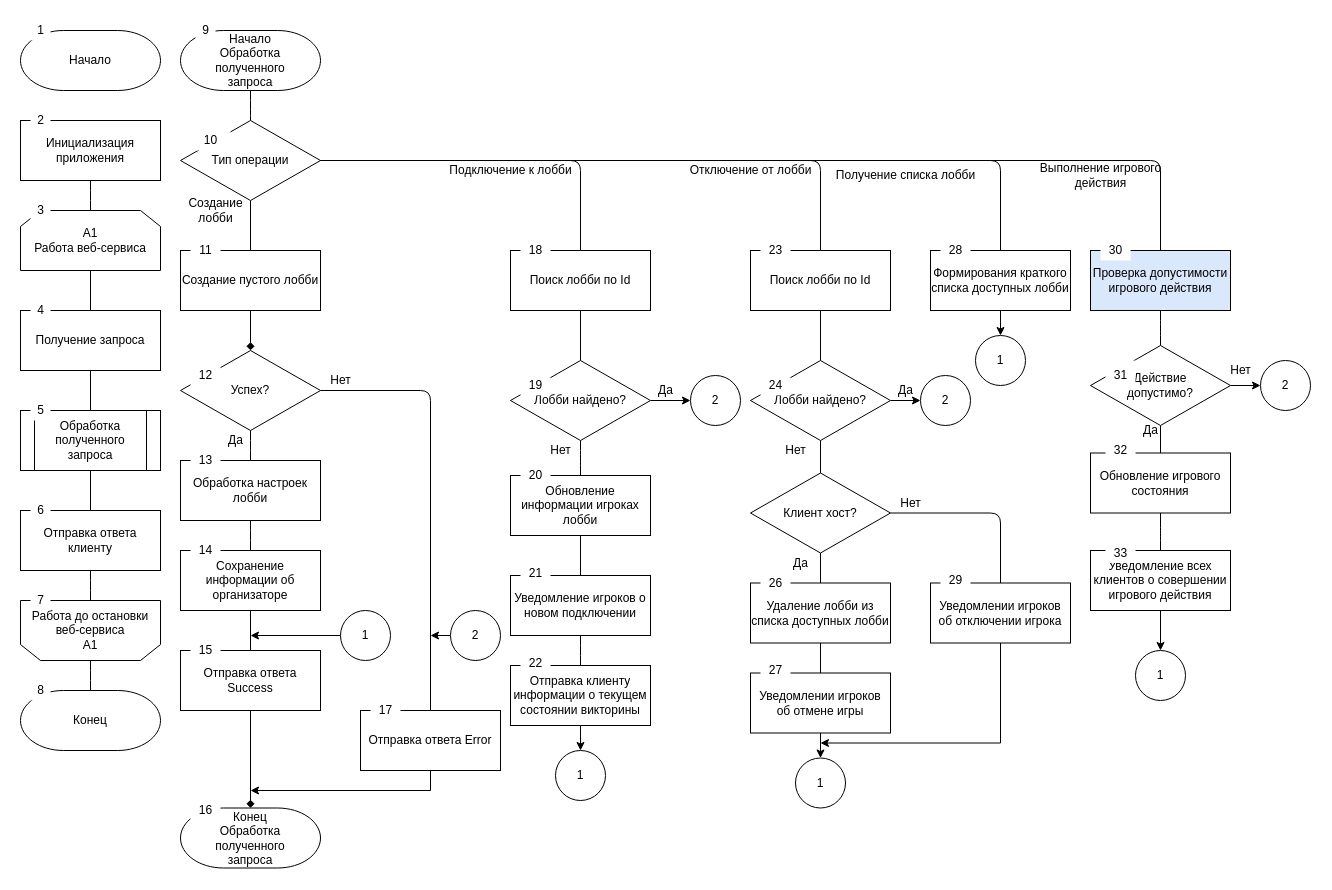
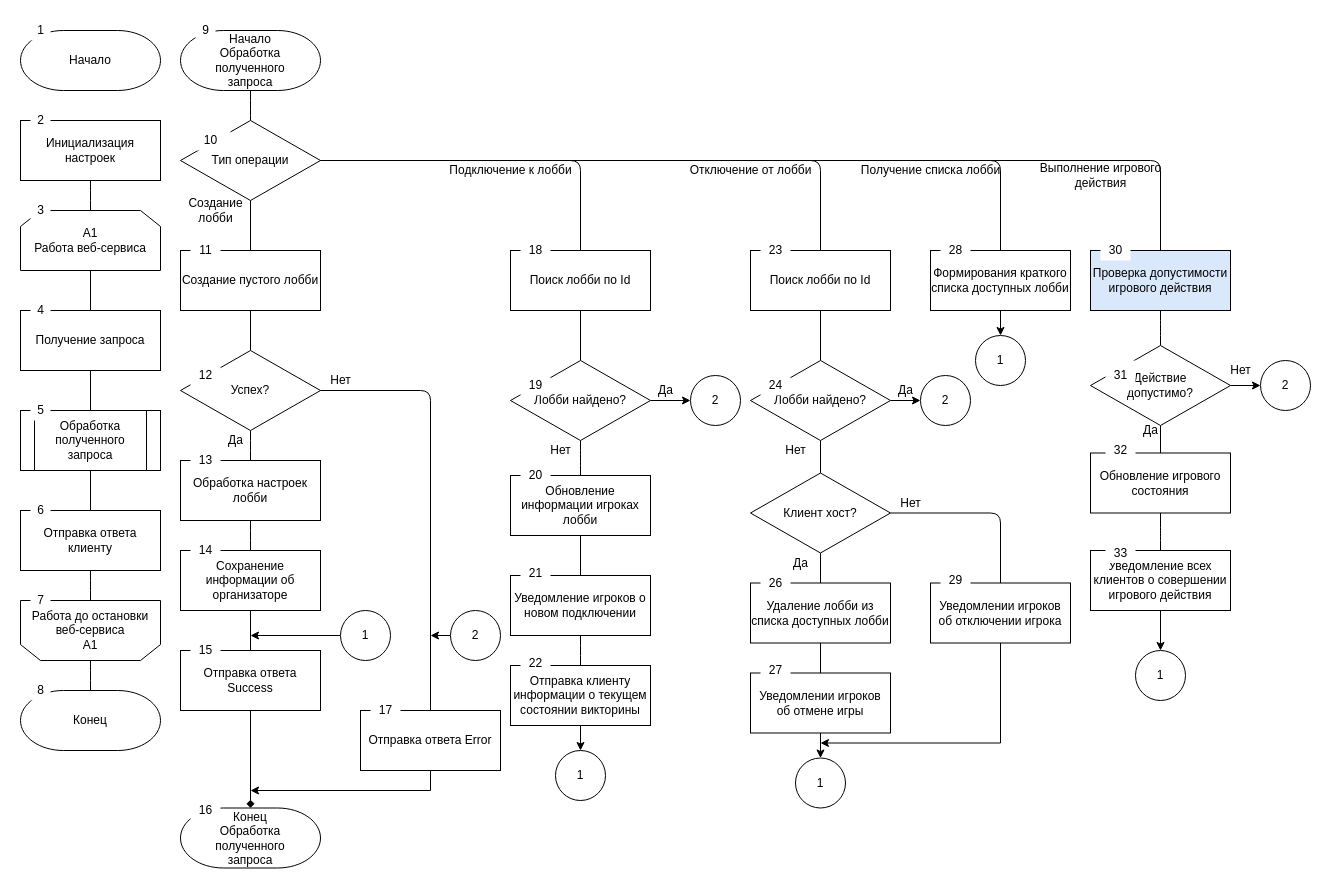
node "Инициализация приложения": label "Инициализация приложения" -> "Инициализация настроек"
node "Получение списка лобби": moved (906, 176) -> (931, 171)
edge "Создание пустого лобби" -> "Успех?": arrowhead diamond -> none
